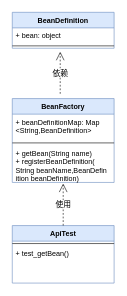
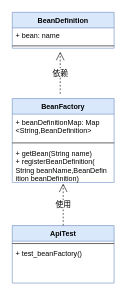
node "+ bean: object": label "+ bean: object" -> "+ bean: name"
node "+ test_getBean()": label "+ test_getBean()" -> "+ test_beanFactory()"
